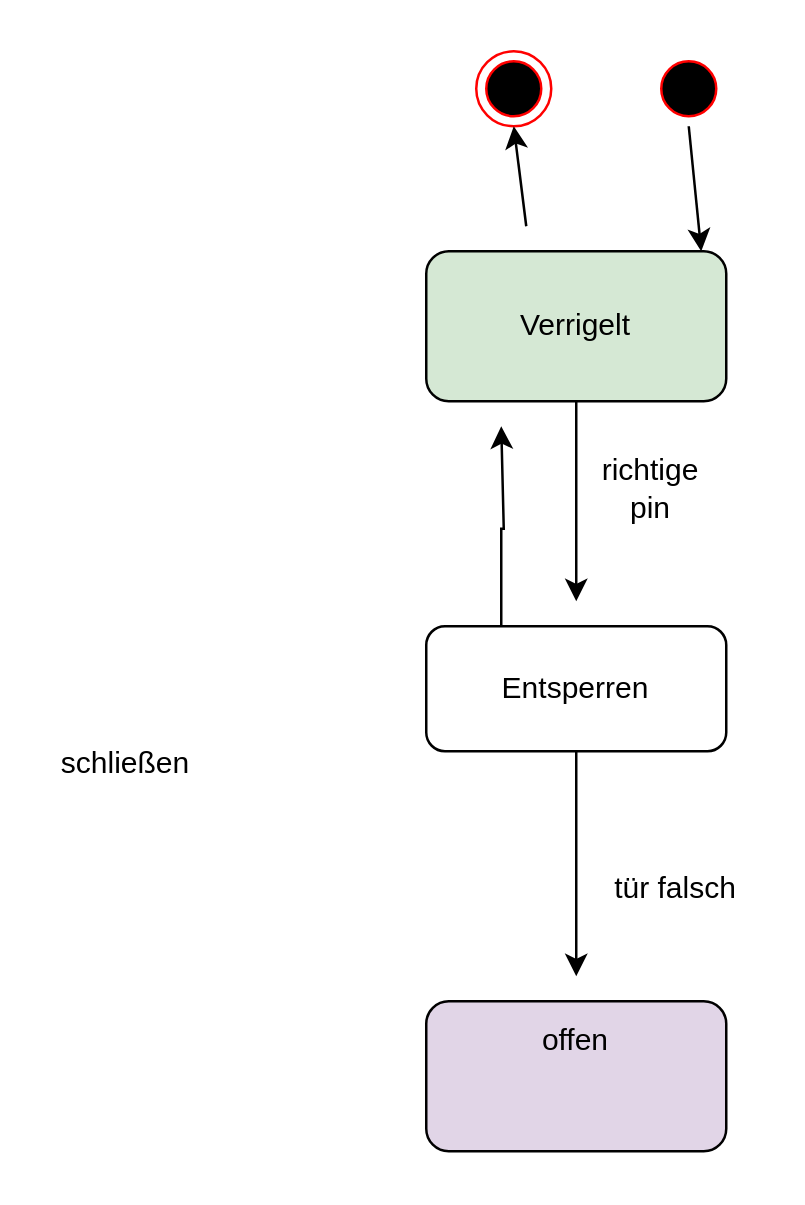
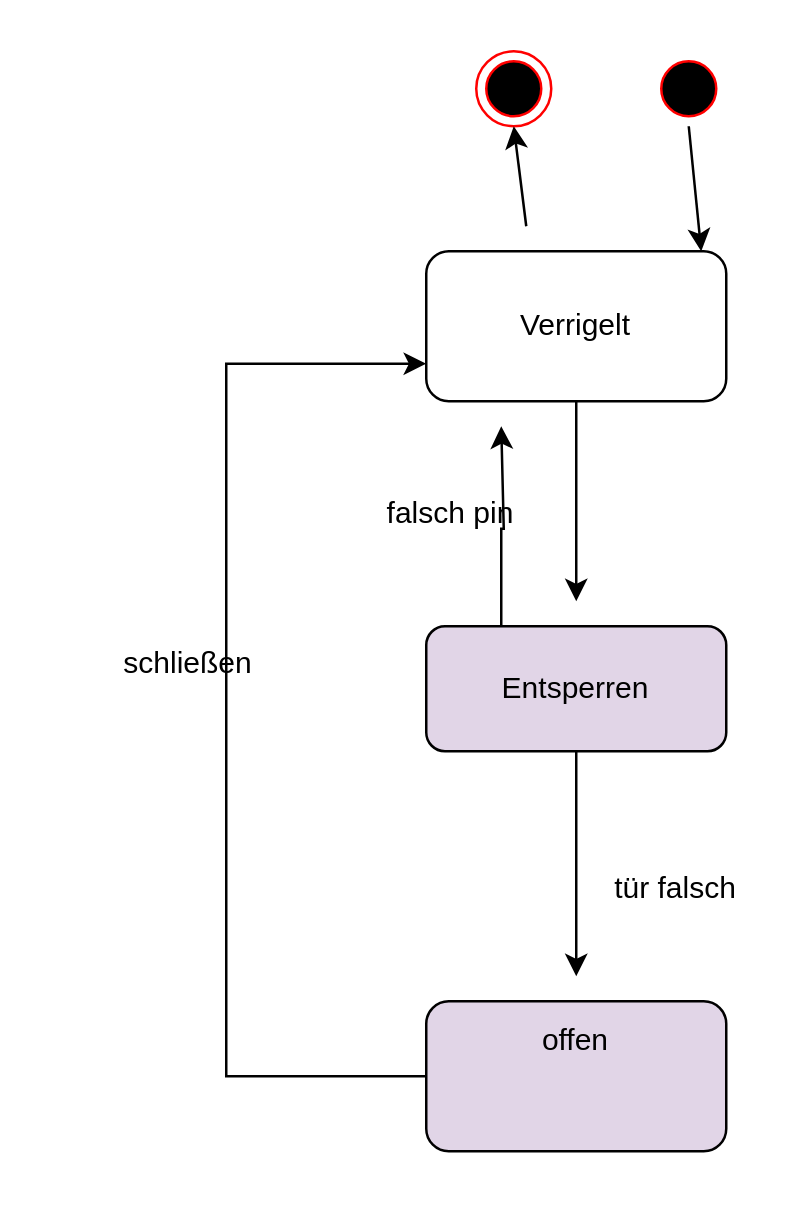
node "Verrigelt": fillcolor #d5e8d4 -> #ffffff
node "richtige pin": removed
node "falsch pin": added
node "Entsperren": fillcolor #ffffff -> #e1d5e7
edge "offen" -> "Verrigelt": added
node "schließen": moved (126, 764) -> (189, 664)
